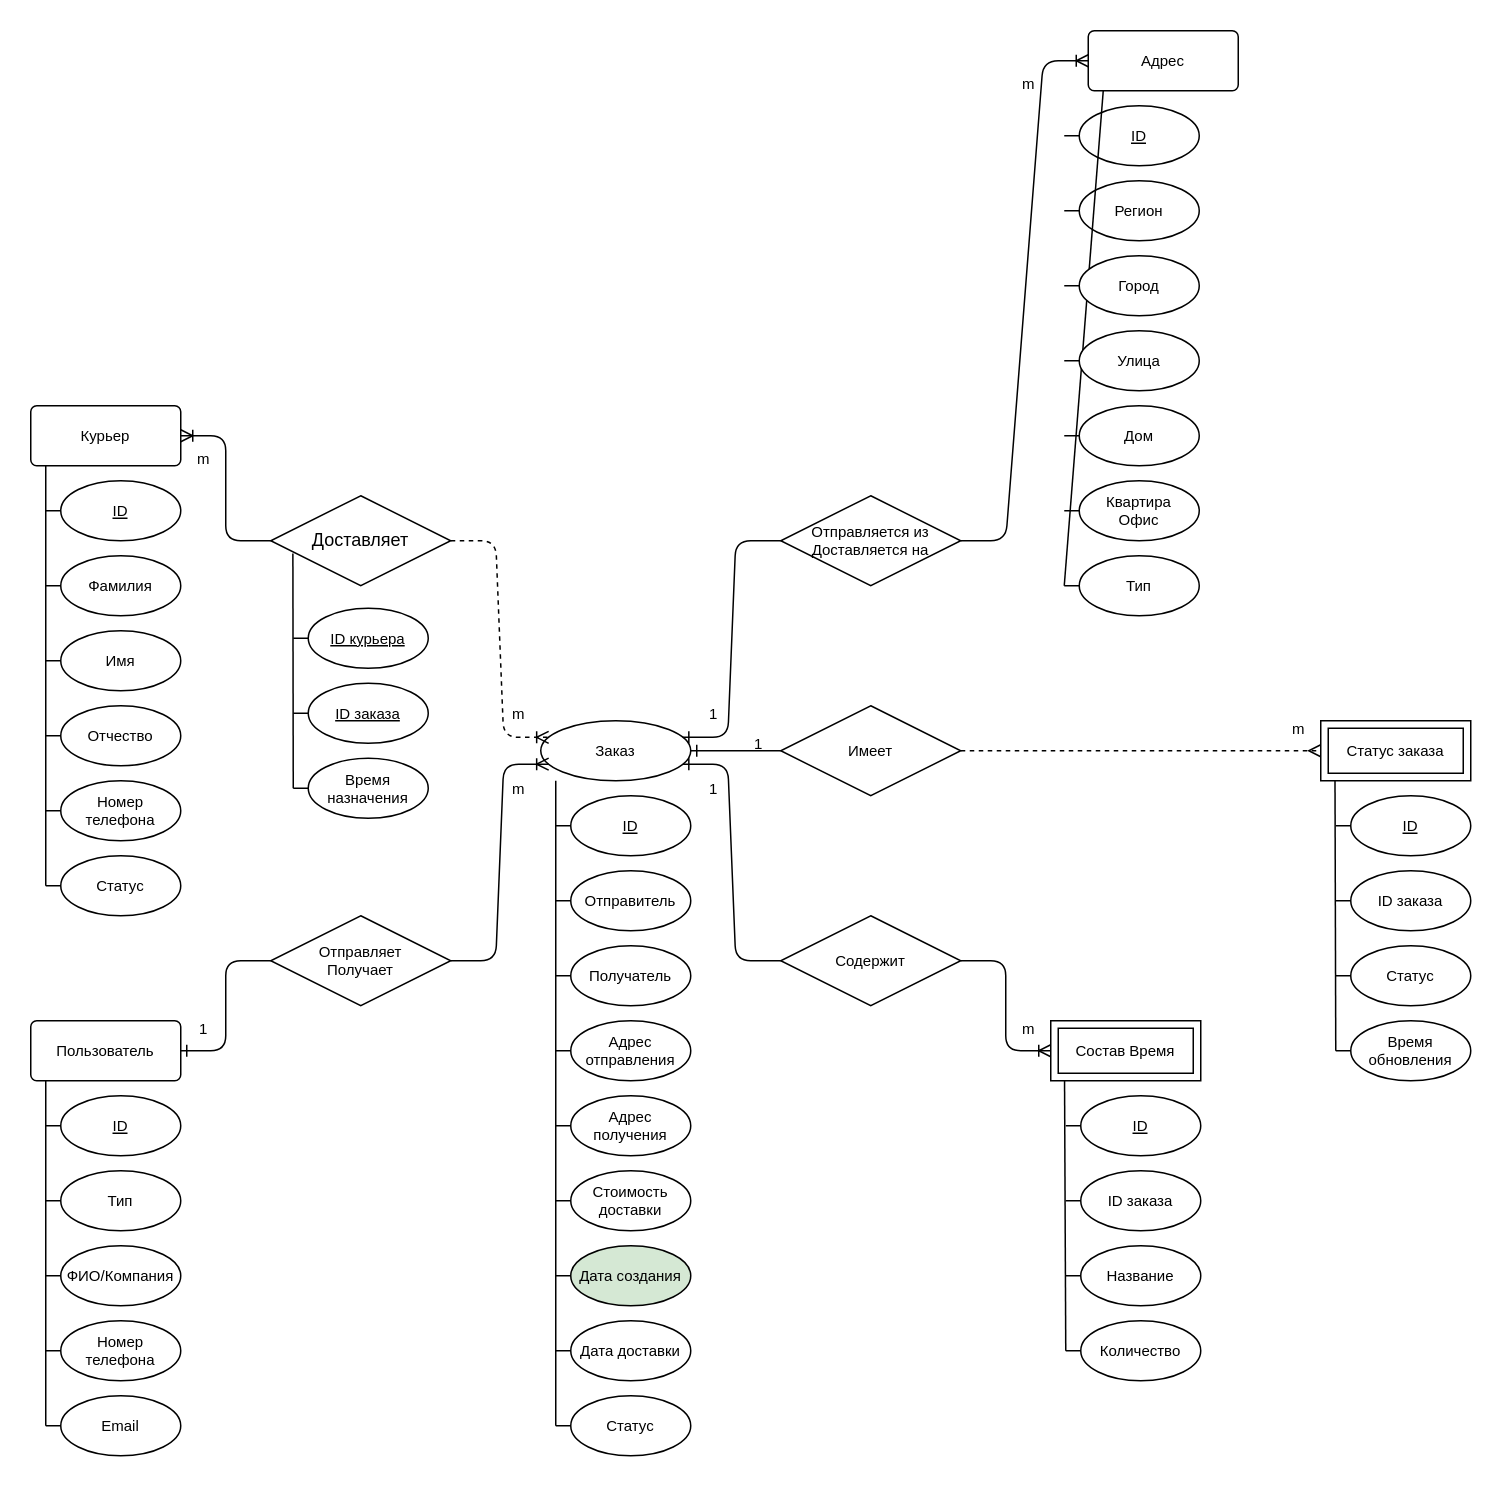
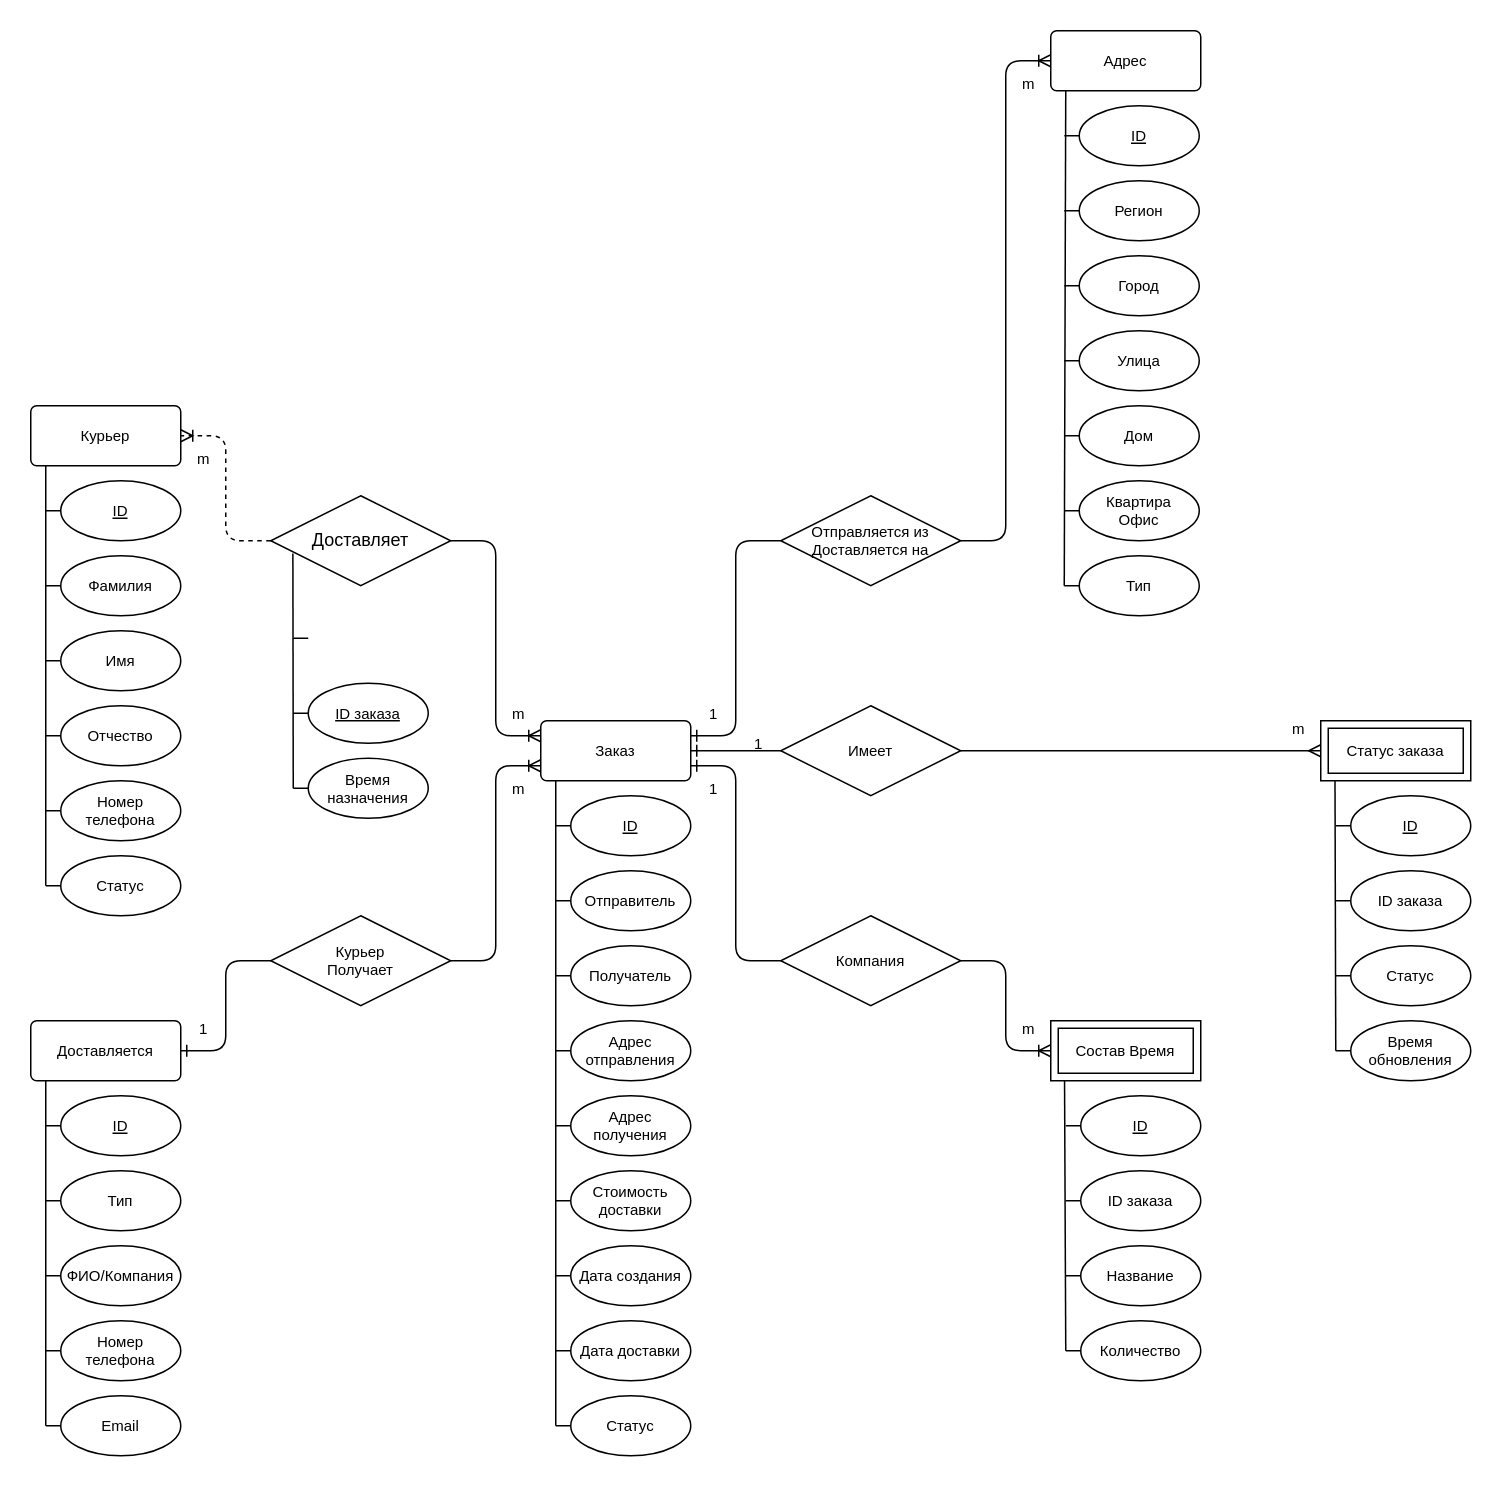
node "Адрес": moved (1163, 61) -> (1126, 61)
edge "Доставляет" -> "Курьер": style solid -> dashed
node "ID курьера": removed
edge "Доставляет" -> "Заказ": style dashed -> solid
node "Заказ": shape ellipse -> rounded rectangle
edge "Имеет" -> "Статус заказа": style dashed -> solid
node "Отправляет Получает": label "Отправляет Получает" -> "Курьер Получает"
node "Содержит": label "Содержит" -> "Компания"
node "Пользователь": label "Пользователь" -> "Доставляется"
node "Дата создания": fillcolor #d5e8d4 -> #ffffff
